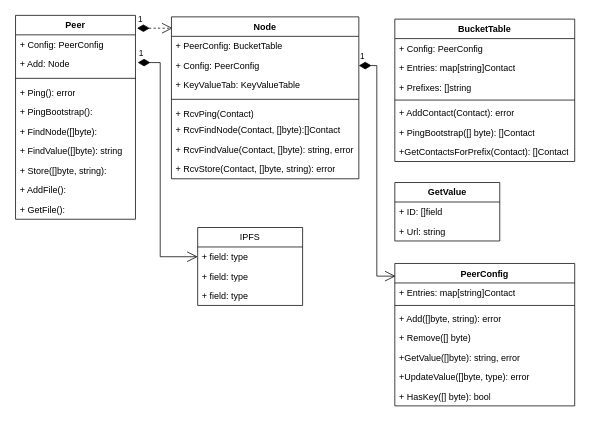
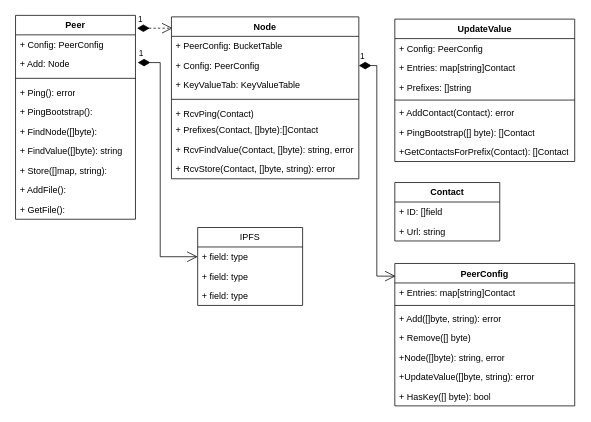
node "BucketTable": label "BucketTable" -> "UpdateValue"
node "+ RcvFindNode(Contact, []byte):[]Contact": label "+ RcvFindNode(Contact, []byte):[]Contact" -> "+ Prefixes(Contact, []byte):[]Contact"
node "+ Store([]byte, string):": label "+ Store([]byte, string):" -> "+ Store([]map, string):"
node "GetValue": label "GetValue" -> "Contact"
node "+GetValue([]byte): string, error": label "+GetValue([]byte): string, error" -> "+Node([]byte): string, error"
node "+UpdateValue([]byte, type): error": label "+UpdateValue([]byte, type): error" -> "+UpdateValue([]byte, string): error"
